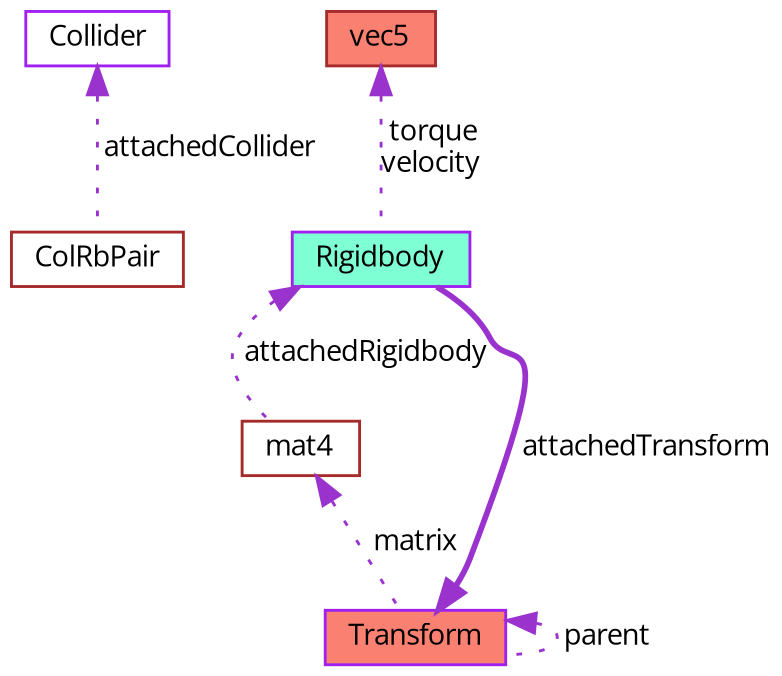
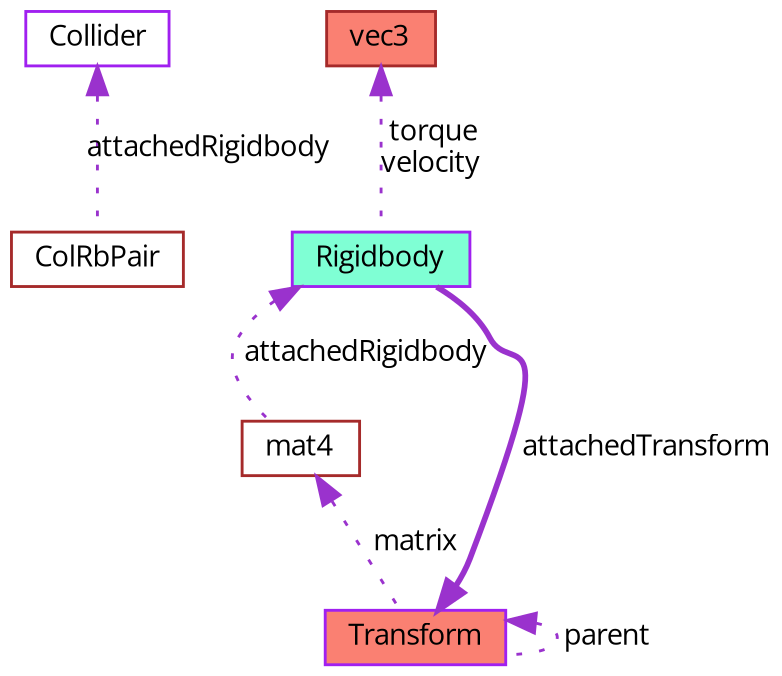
node "vec5": label "vec5" -> "vec3"
edge "ColRbPair" -> "Collider": label " attachedCollider" -> " attachedRigidbody"
